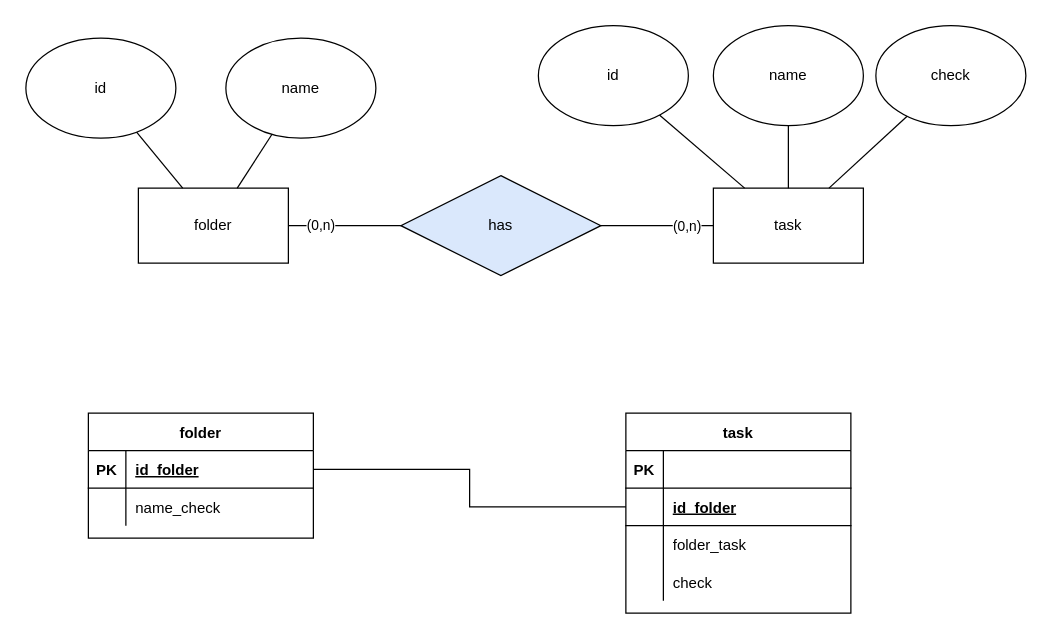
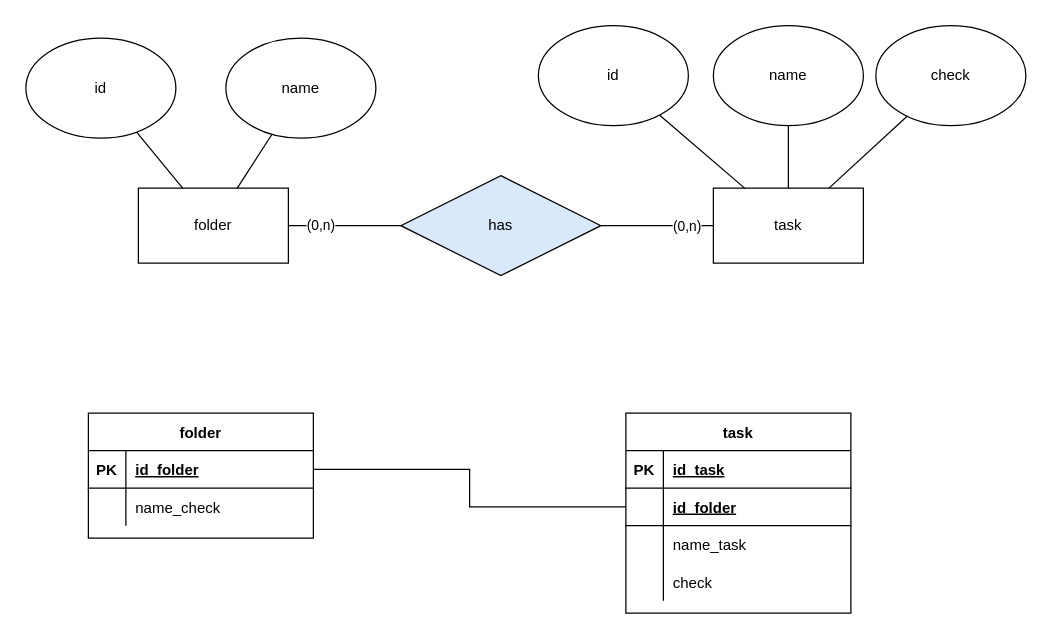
node "id_task": added
node "folder_task": label "folder_task" -> "name_task"
